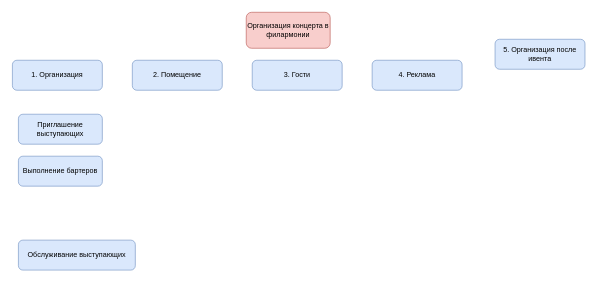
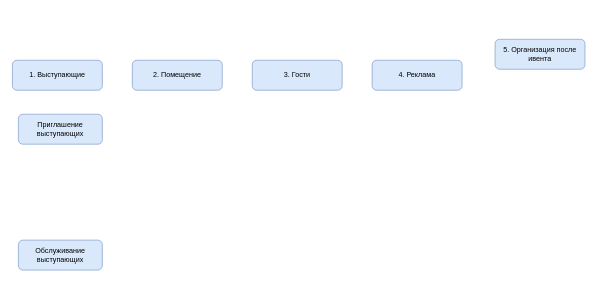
node "Организация концерта в филармонии": removed
node "1. Организация": label "1. Организация" -> "1. Выступающие"
node "Выполнение бартеров": removed
node "Обслуживание выступающих": size 117x30 -> 84x30
